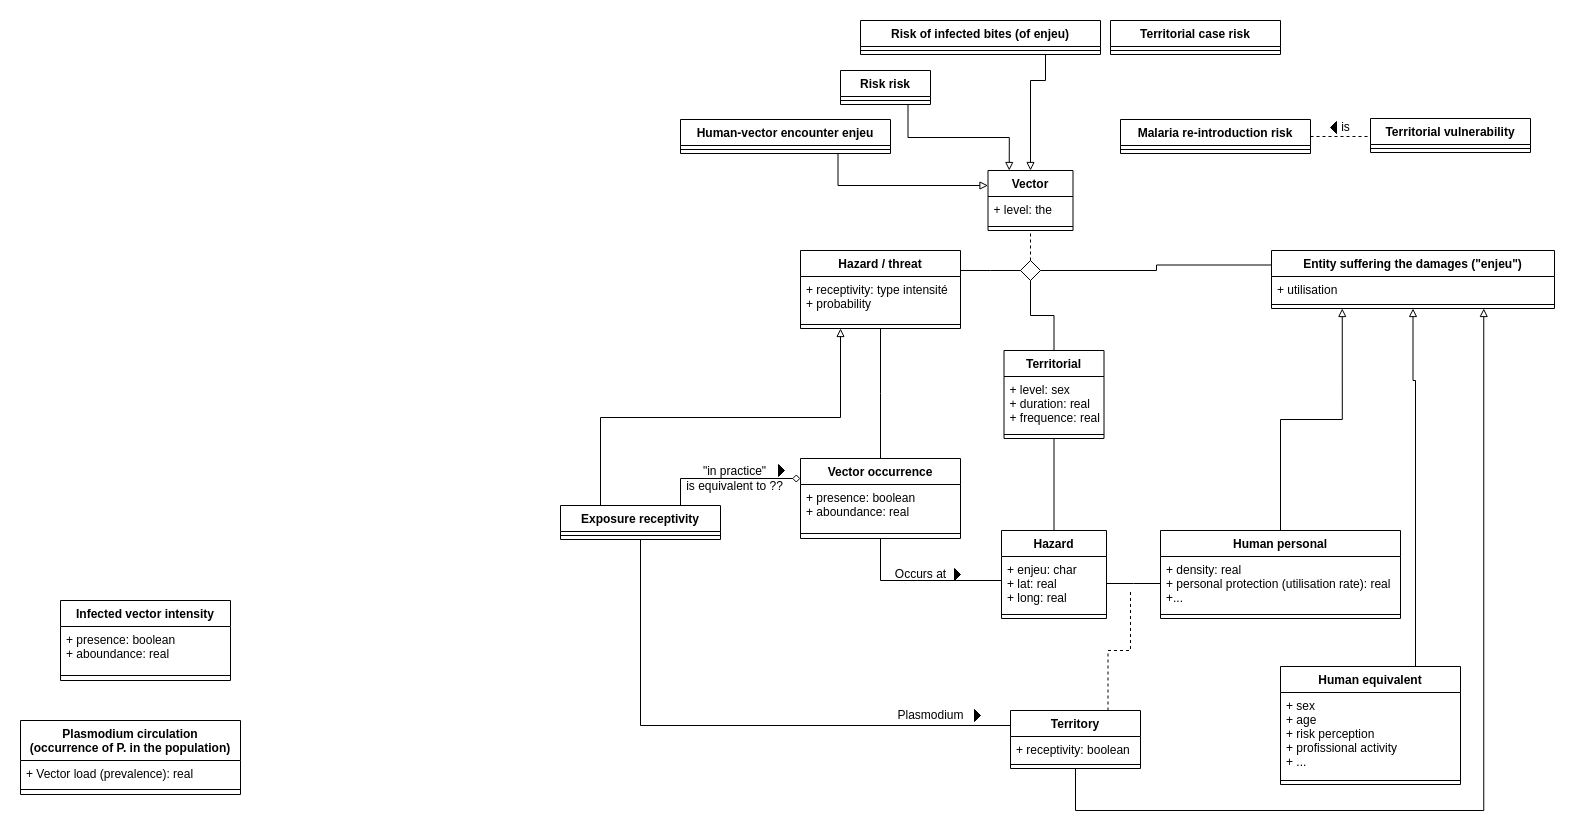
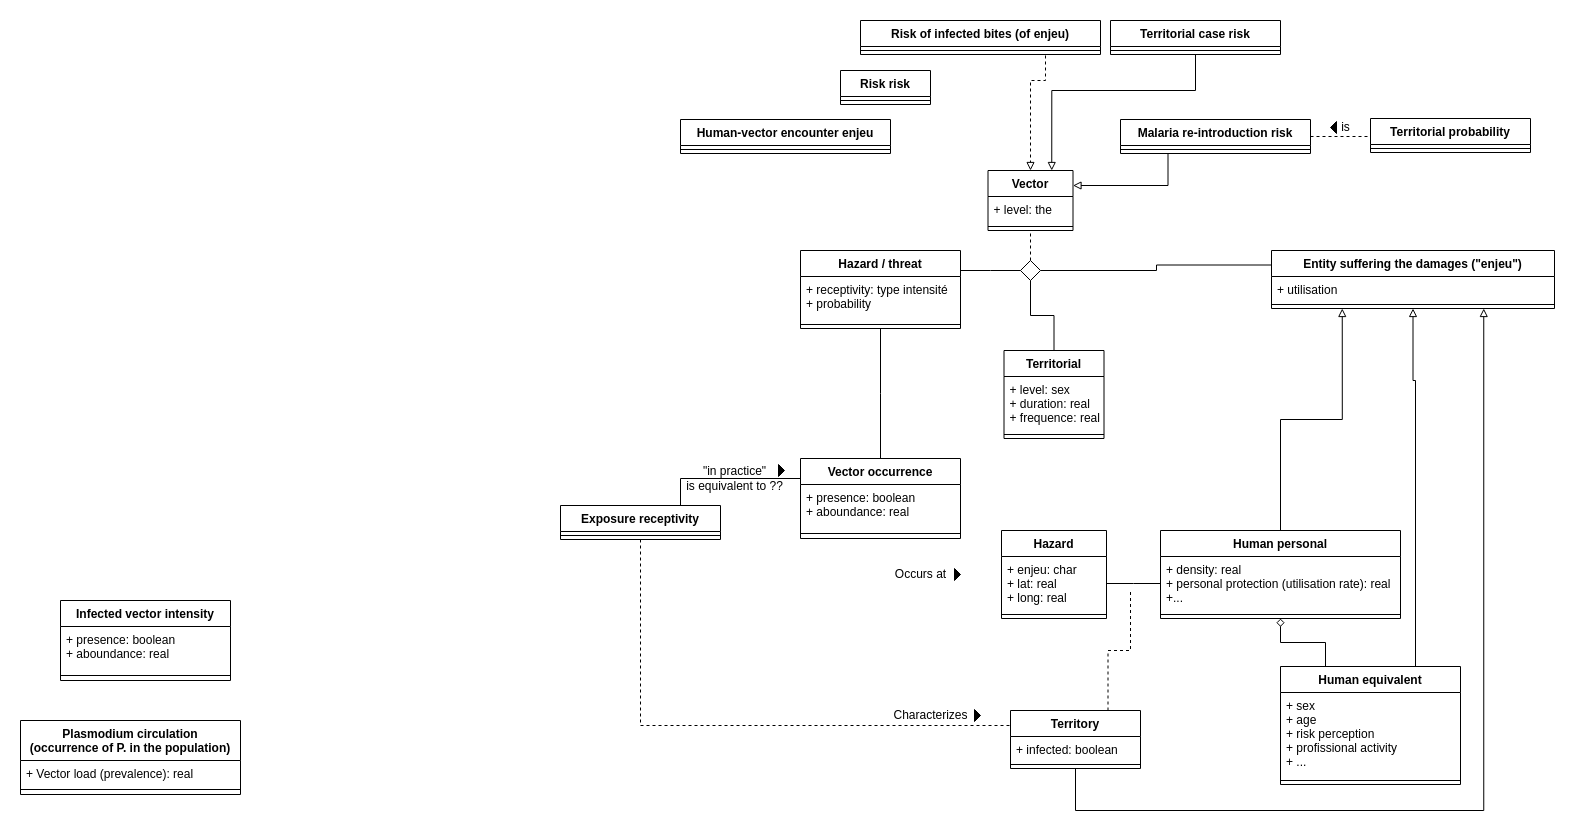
edge "Territorial case risk" -> "Vector": added
edge "Risk of infected bites (of enjeu)" -> "Vector": style solid -> dashed
node "Territorial vulnerability": label "Territorial vulnerability" -> "Territorial probability"
edge "Risk risk" -> "Vector": removed
edge "Human-vector encounter enjeu" -> "Vector": removed
edge "Malaria re-introduction risk" -> "Vector": added
edge "Exposure receptivity" -> "Hazard / threat": removed
edge "Exposure receptivity" -> "Vector occurrence": arrowhead diamond -> none
edge "Territorial" -- "Hazard": removed
edge "Vector occurrence" -- "+ enjeu: char + lat: real + long: real": removed
edge "Human equivalent" -> "Human personal": added
node "Plasmodium": label "Plasmodium" -> "Characterizes"
edge "Exposure receptivity" -- "Territory": style solid -> dashed
node "+ receptivity: boolean": label "+ receptivity: boolean" -> "+ infected: boolean"
